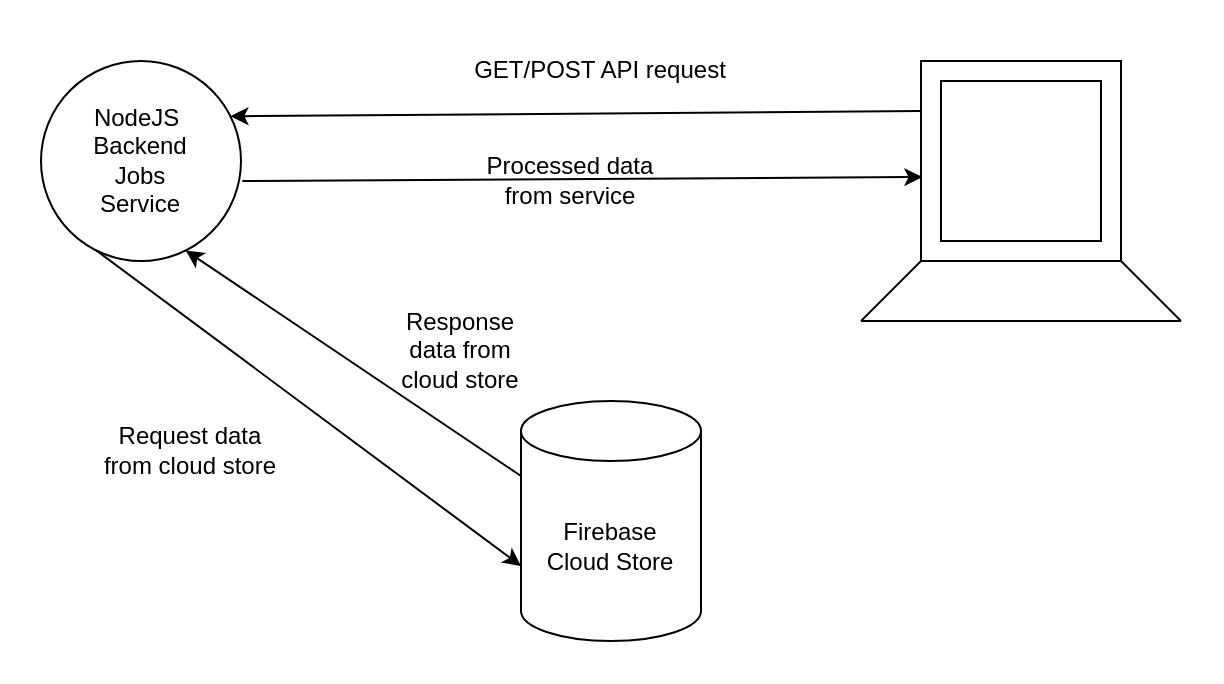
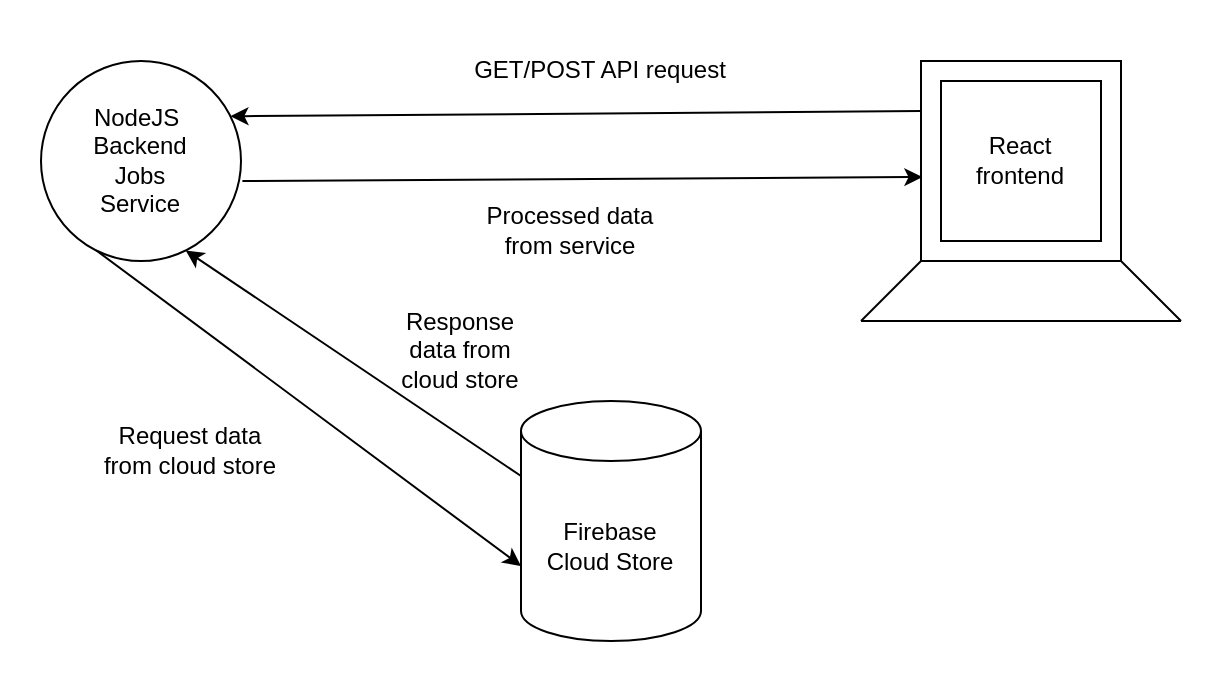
node "React frontend": added
node "Processed data from service": moved (571, 181) -> (571, 231)
